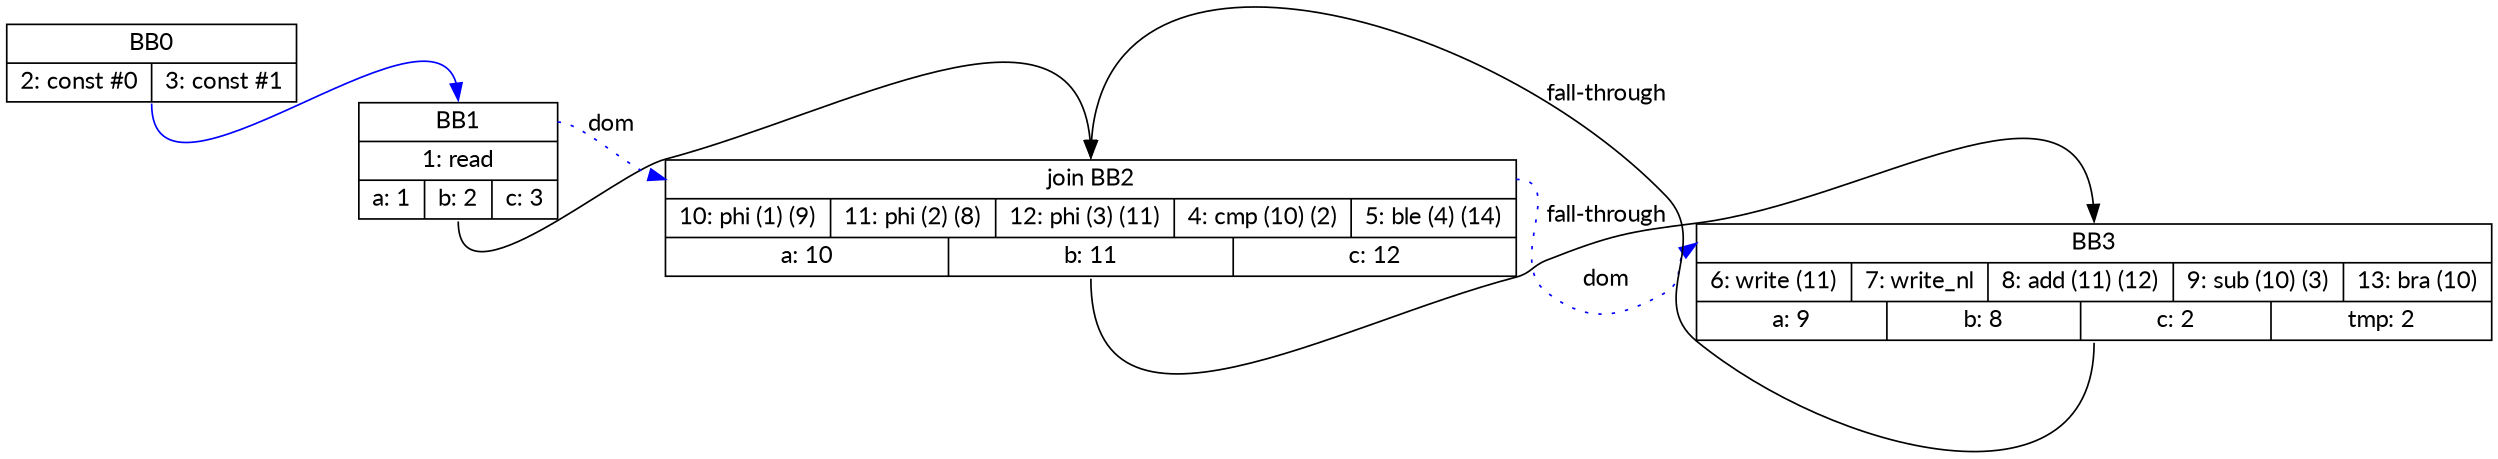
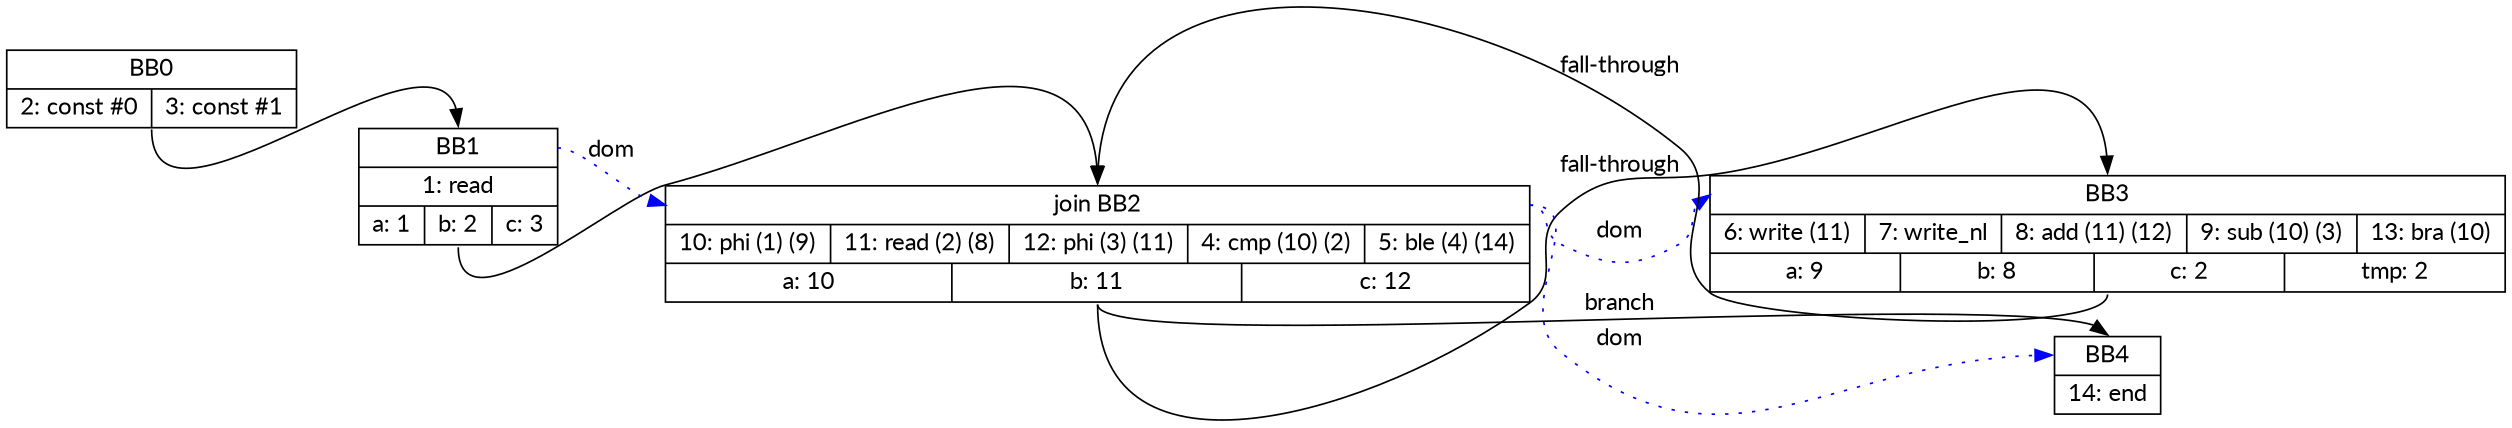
edge "BB0" -> "BB1": color blue -> black
node "join BB2": text "11: phi (2) (8)" -> "11: read (2) (8)"
node "BB4": added
